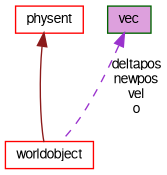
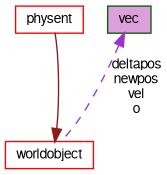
edge "worldobject" -> "physent": reversed
